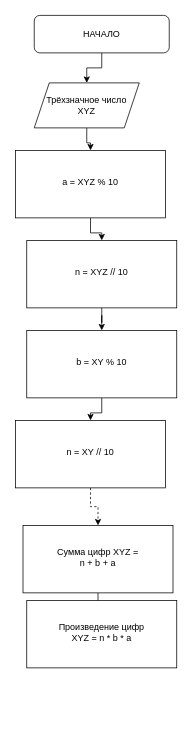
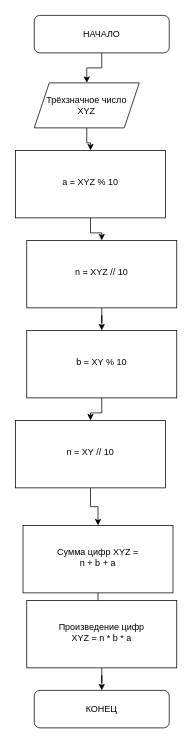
edge "n = XY // 10" -> "Сумма цифр XYZ = n + b + a": style dashed -> solid
edge "Произведение цифр XYZ = n * b * a" -> "КОНЕЦ": added
node "КОНЕЦ": added
